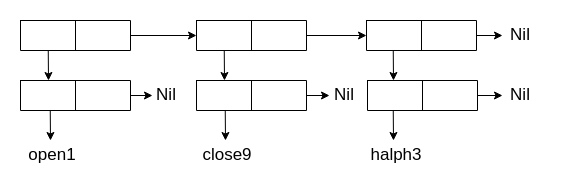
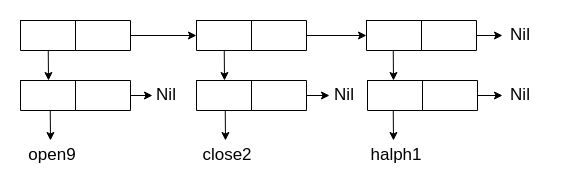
node "open1": label "open1" -> "open9"
node "close9": label "close9" -> "close2"
node "halph3": label "halph3" -> "halph1"
